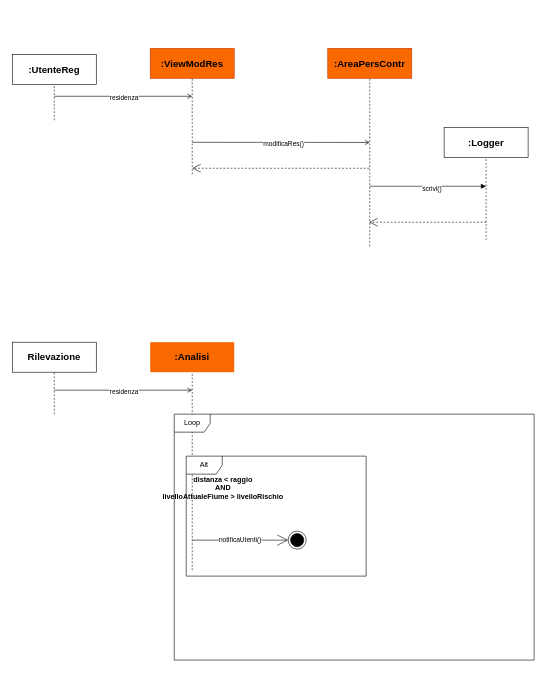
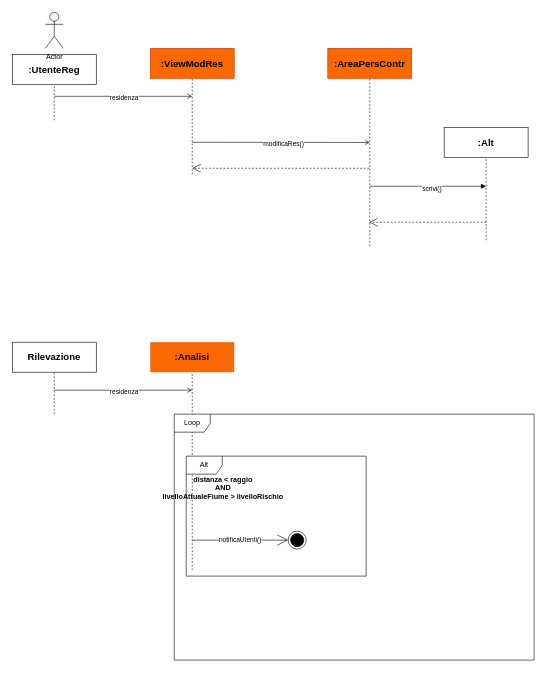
node "Actor": added
node ":Logger": label ":Logger" -> ":Alt"
